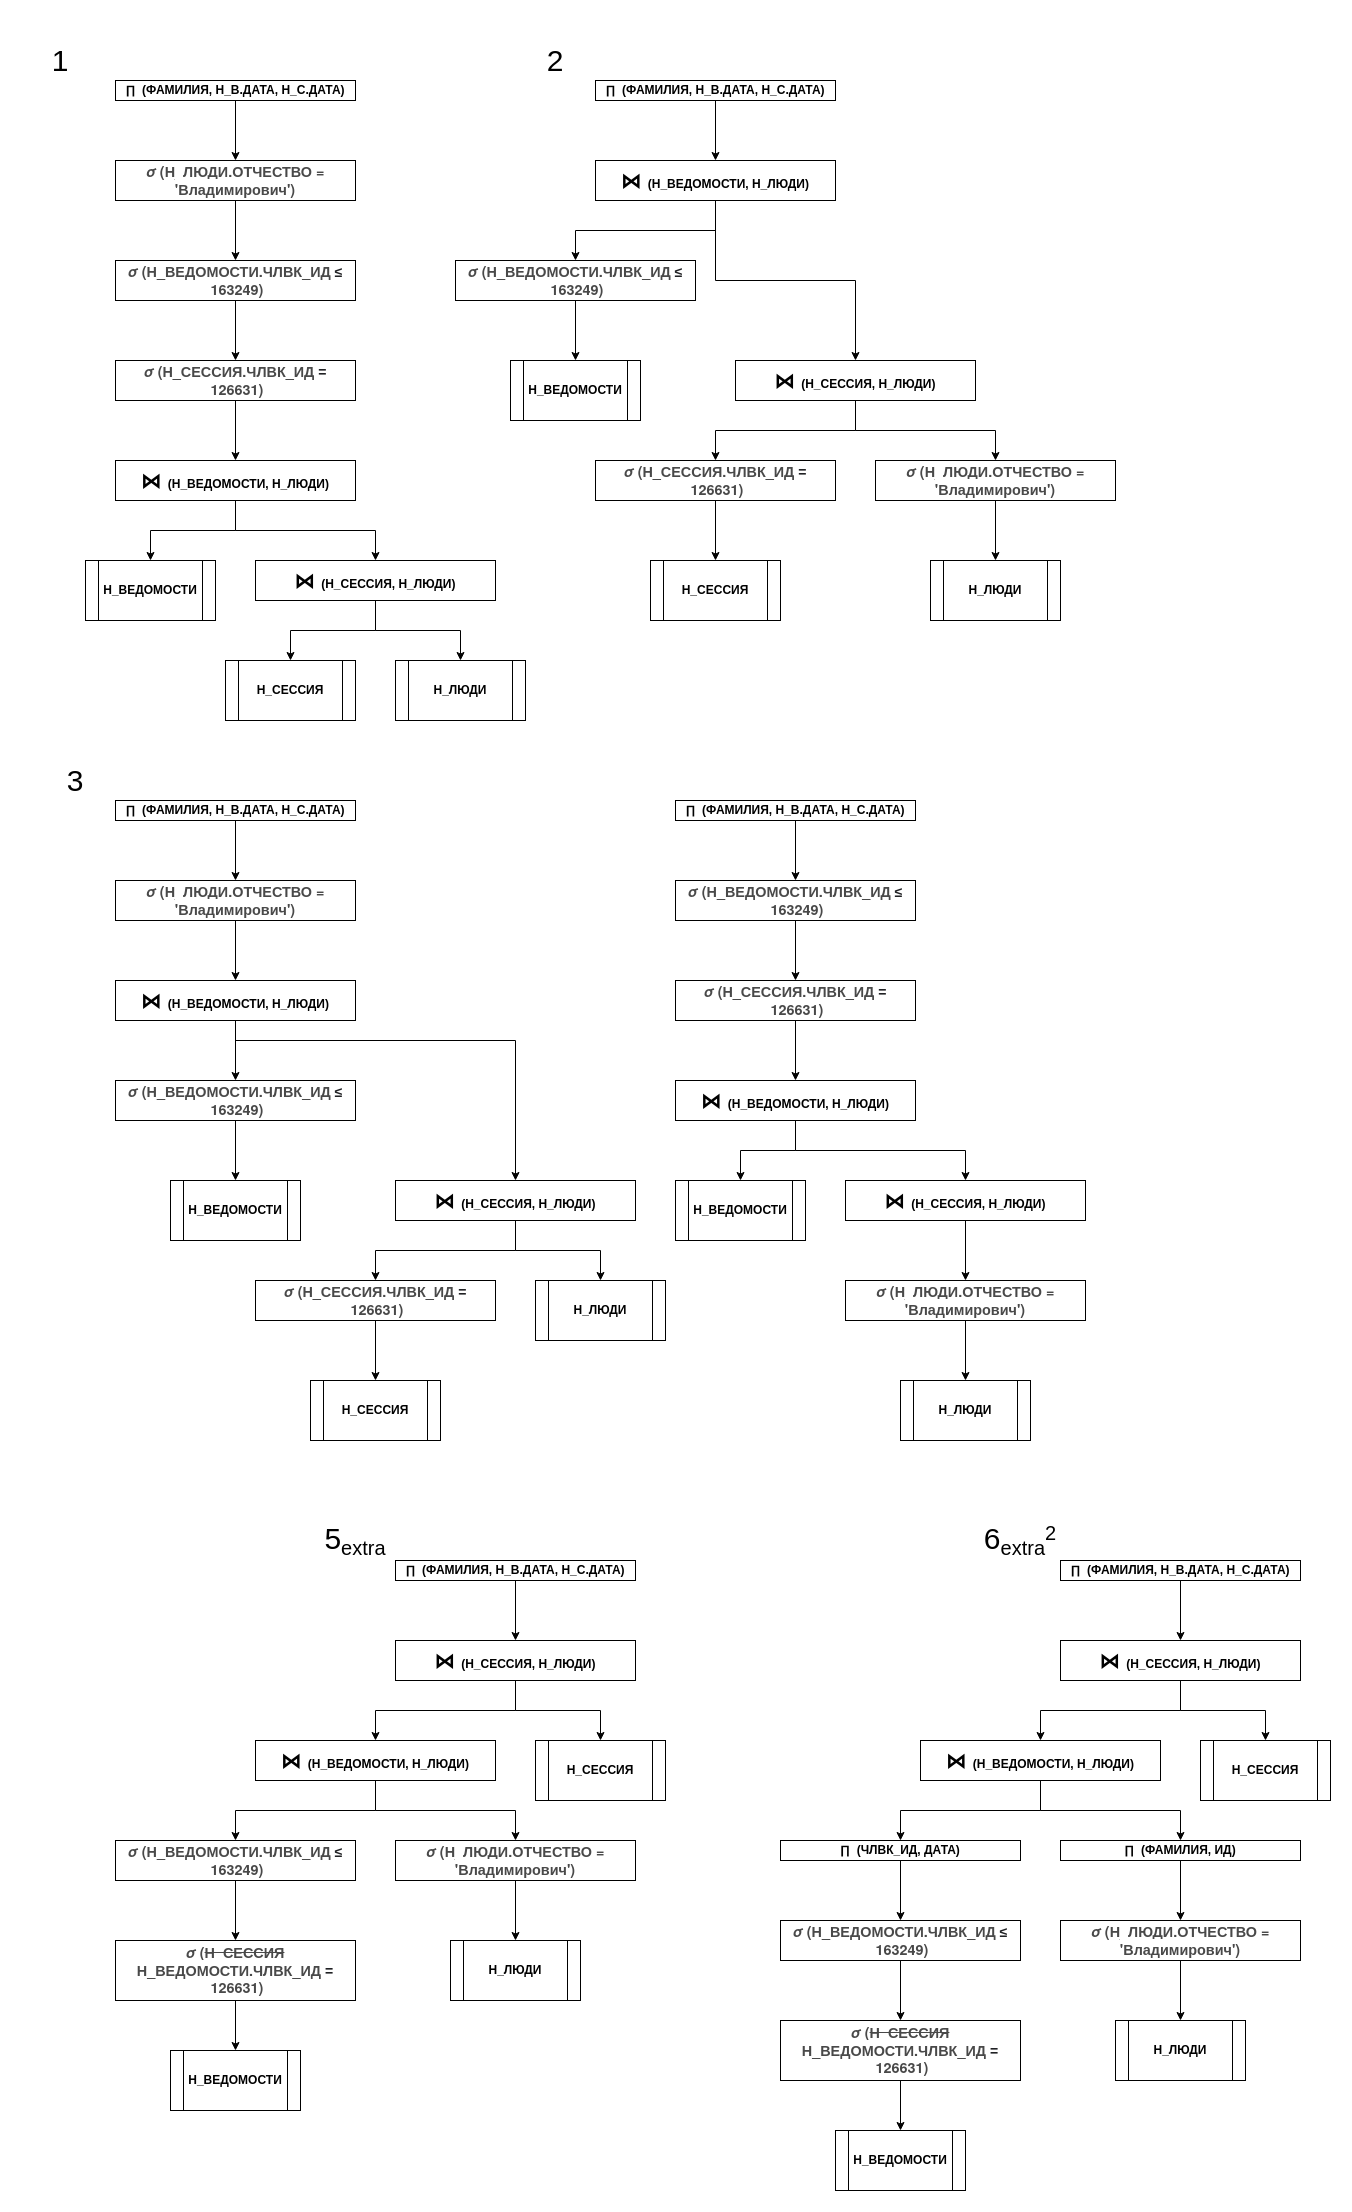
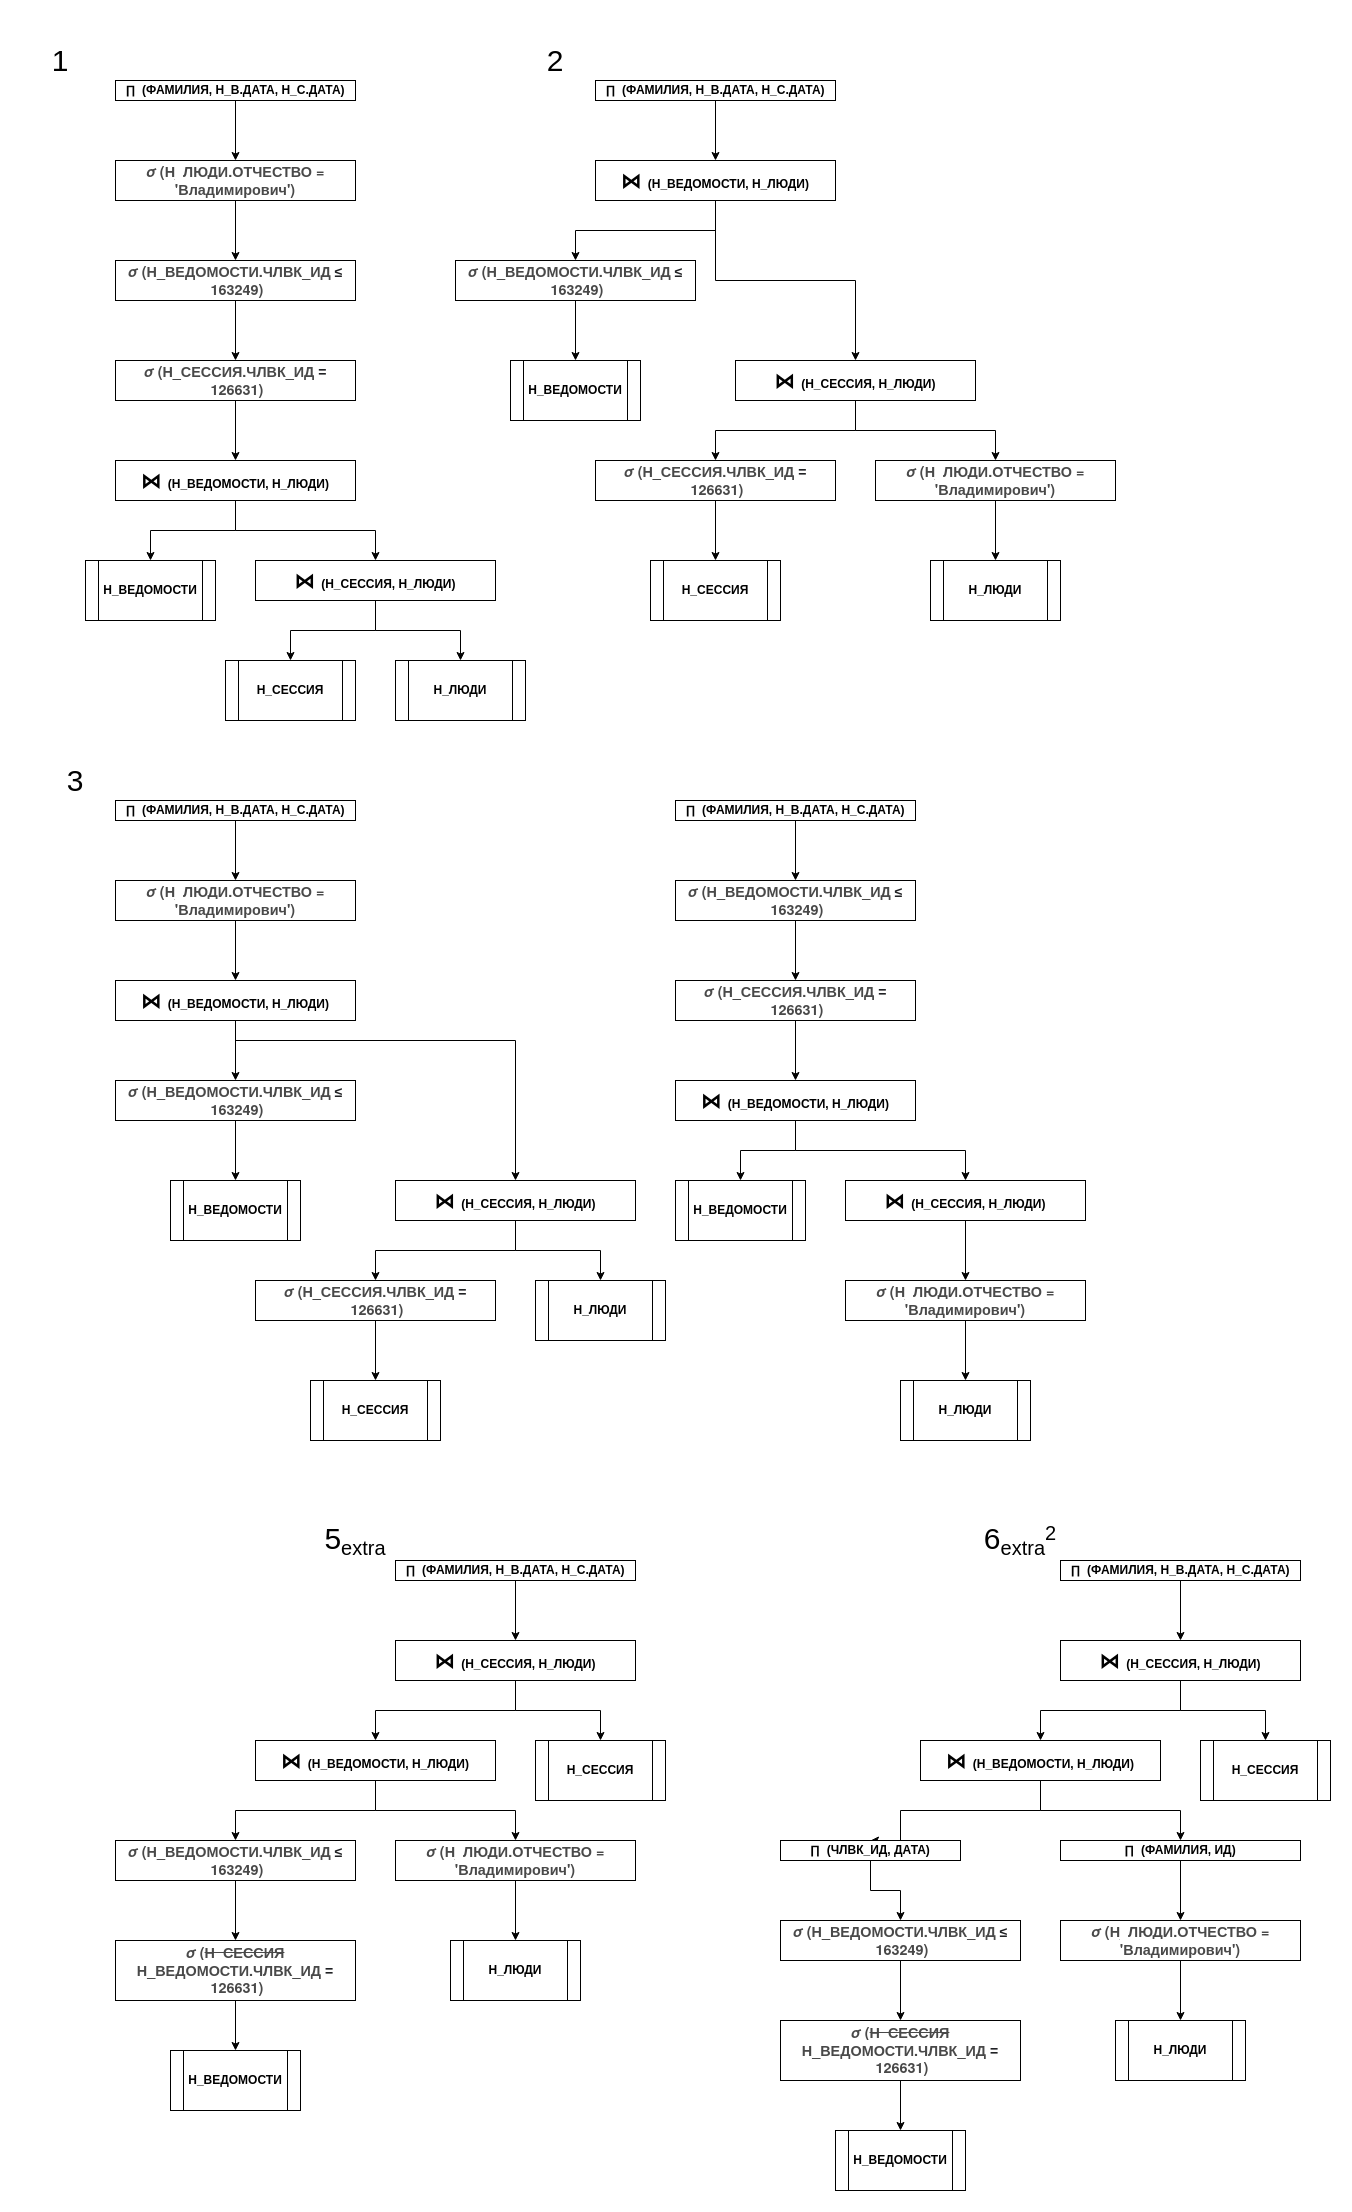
node "∏ (ЧЛВК_ИД, ДАТА)": size 240x20 -> 180x20
